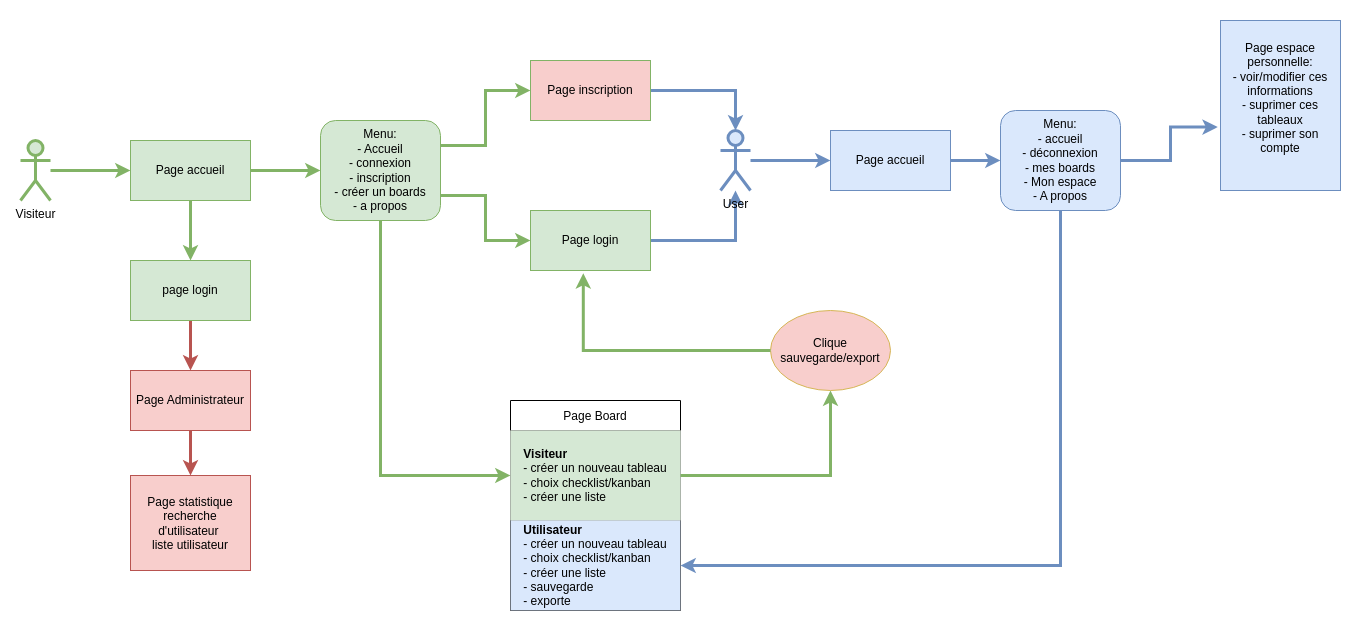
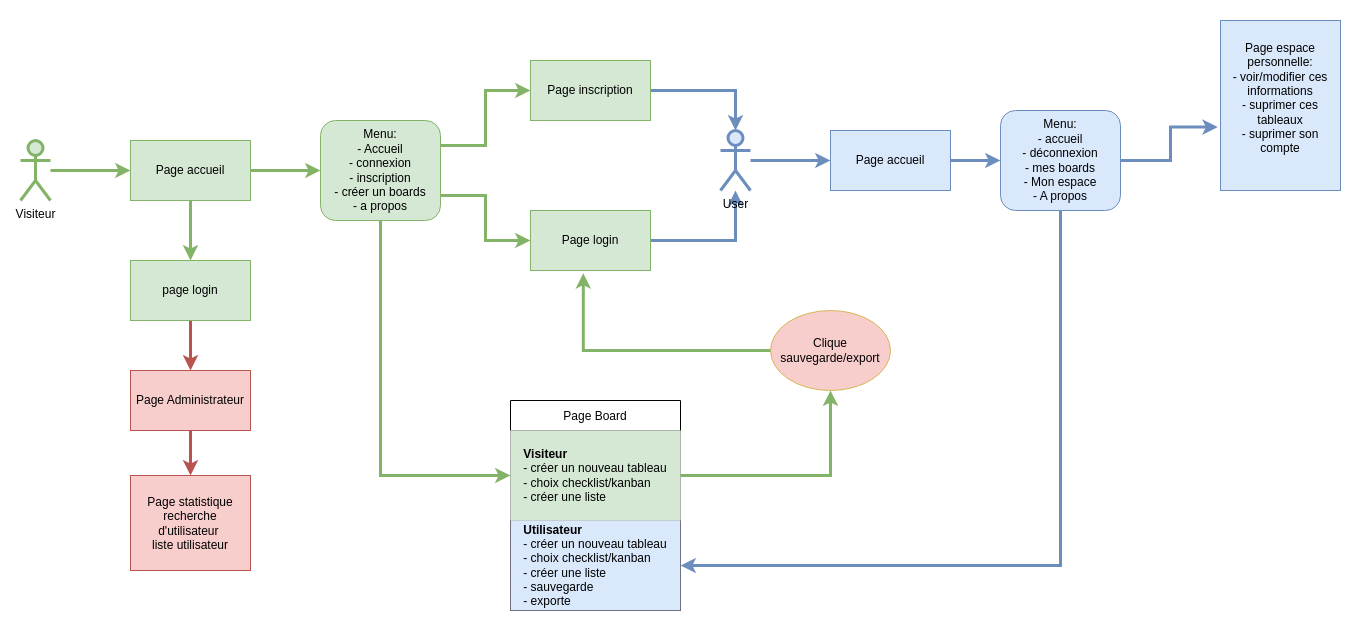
node "Page inscription": fillcolor #f8cecc -> #d5e8d4
